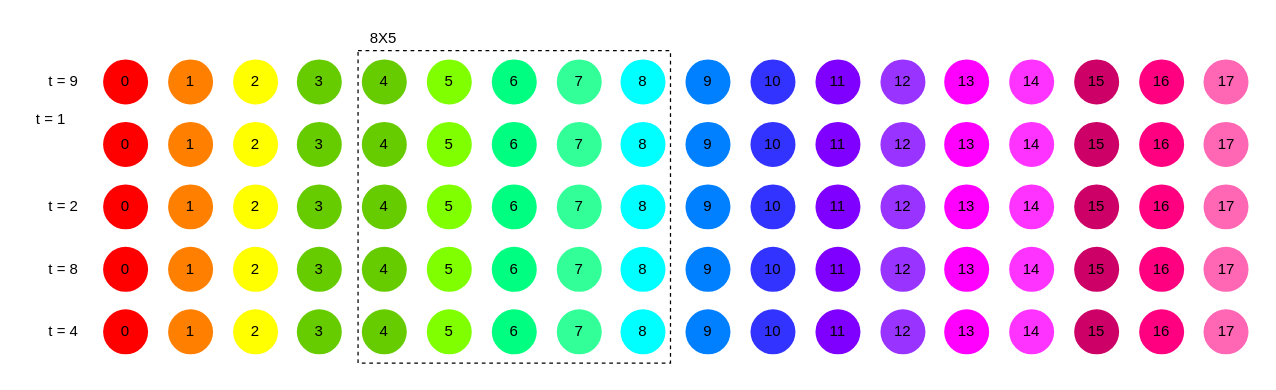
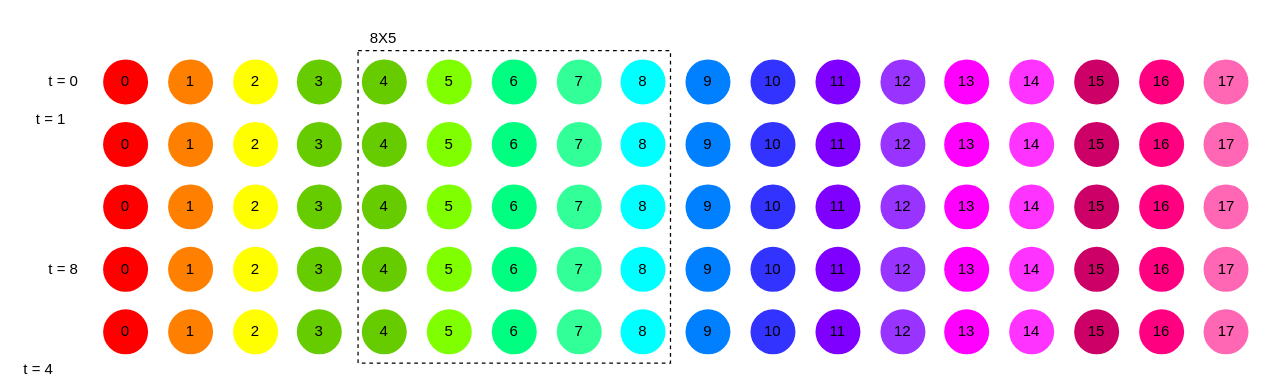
node "t = 9": label "t = 9" -> "t = 0"
node "t = 2": removed
node "t = 4": moved (63, 332) -> (38, 369)
